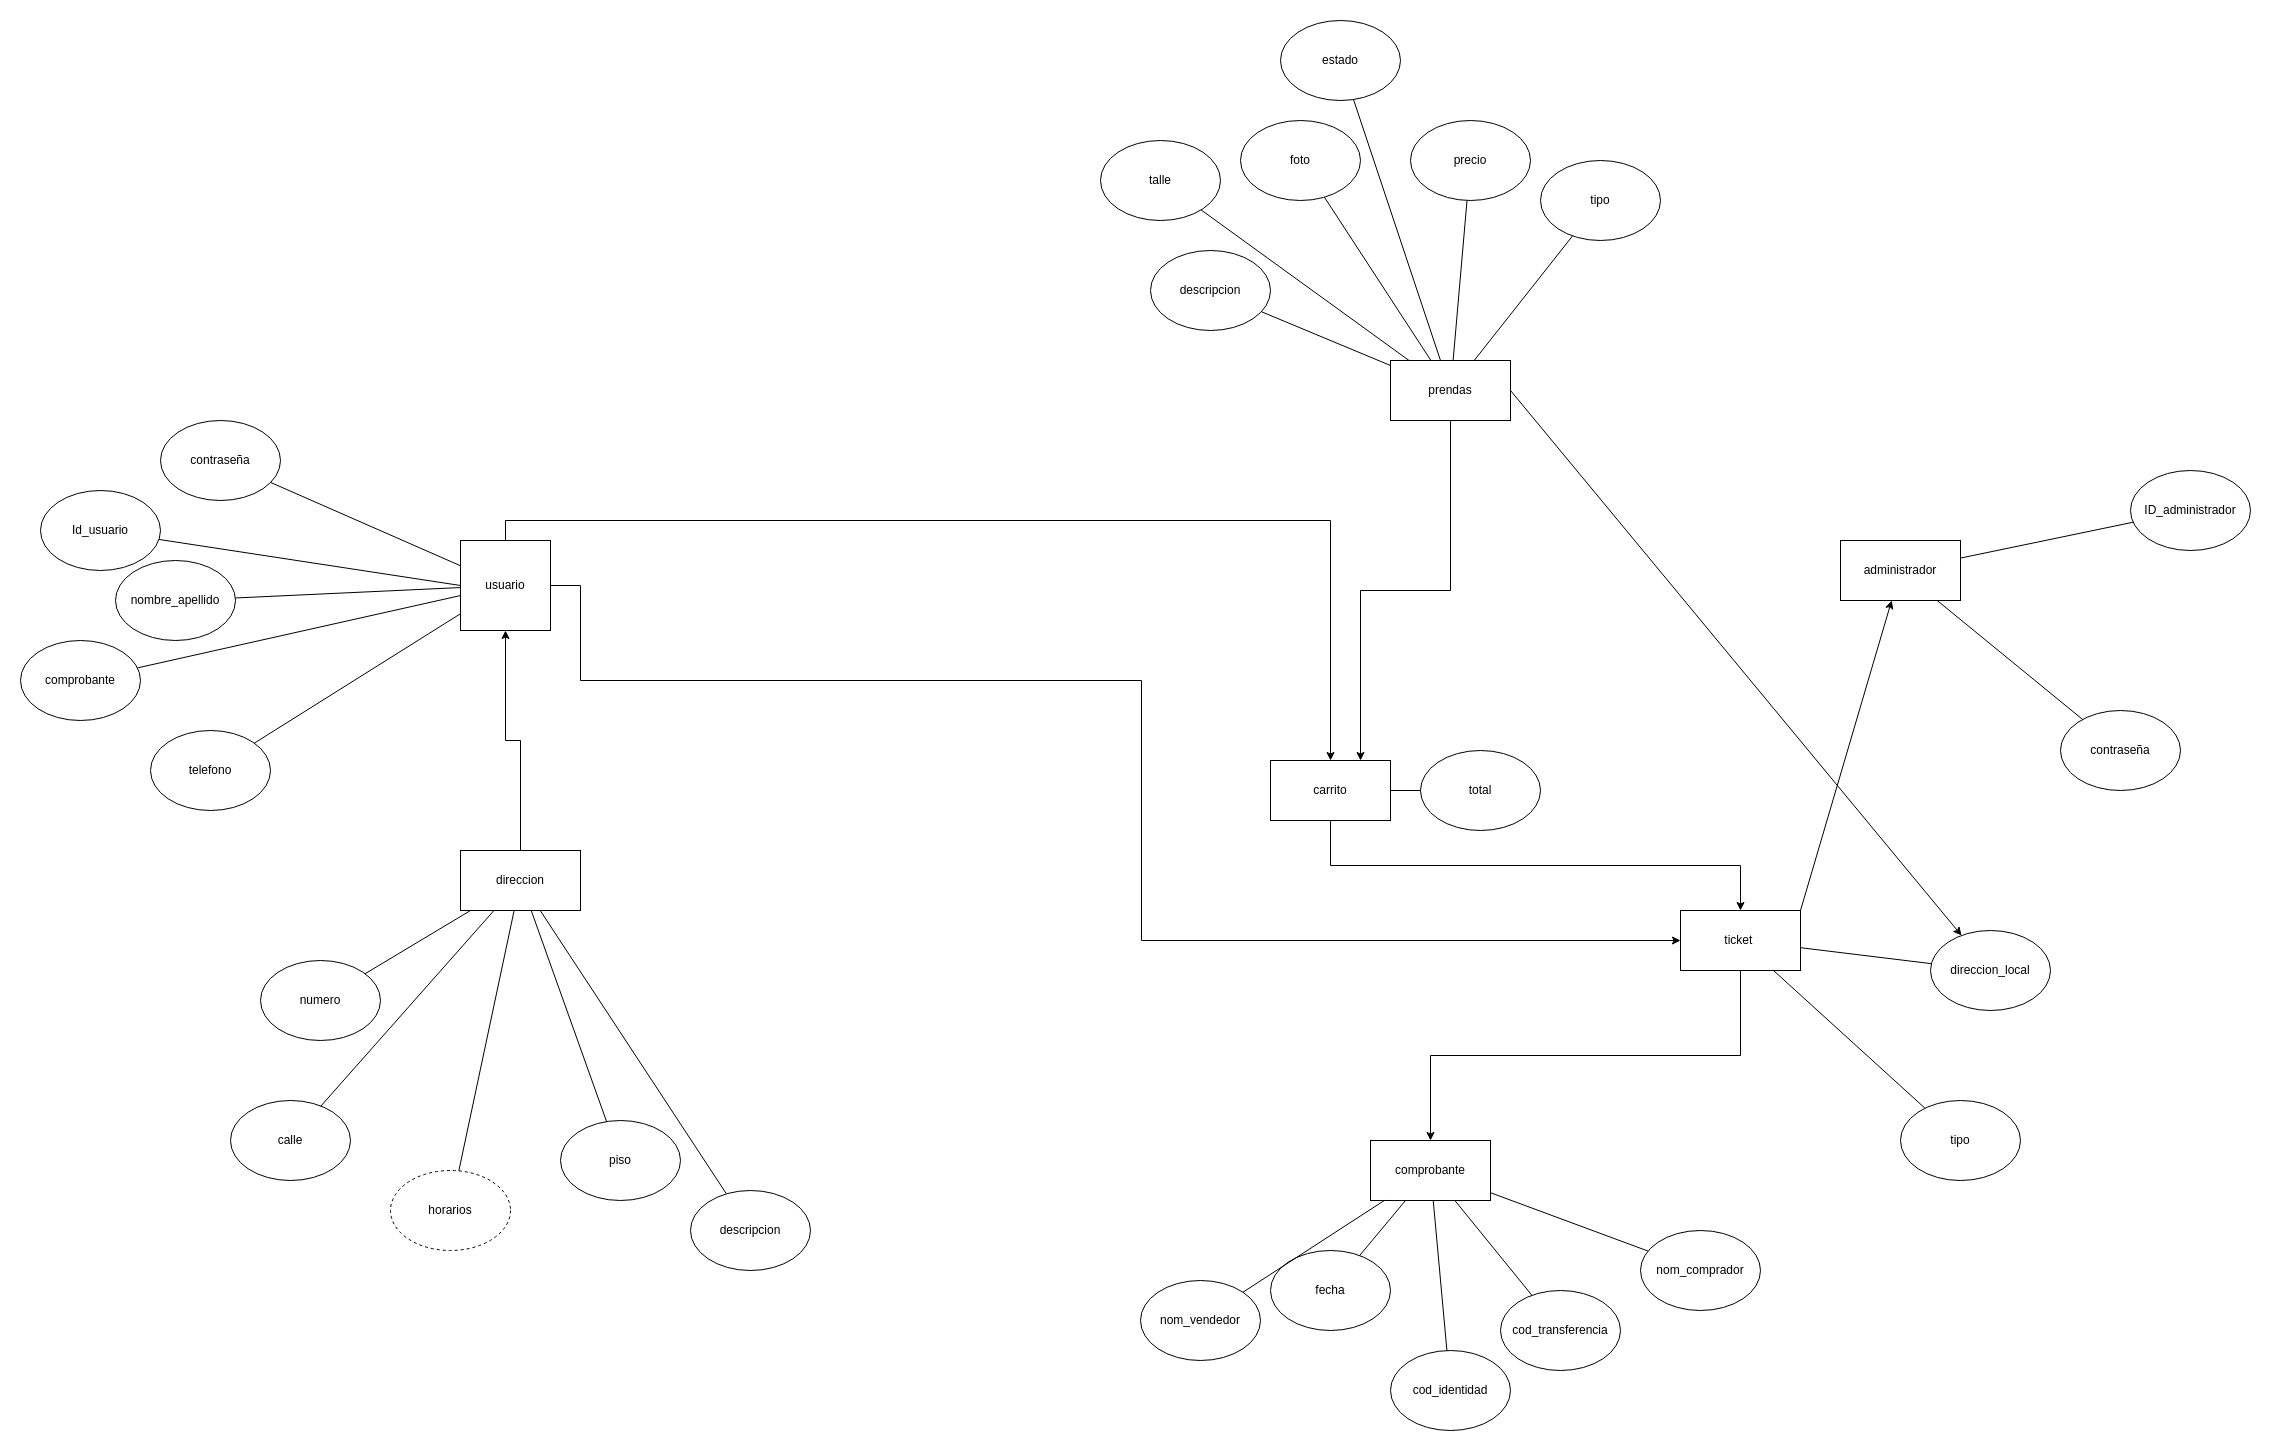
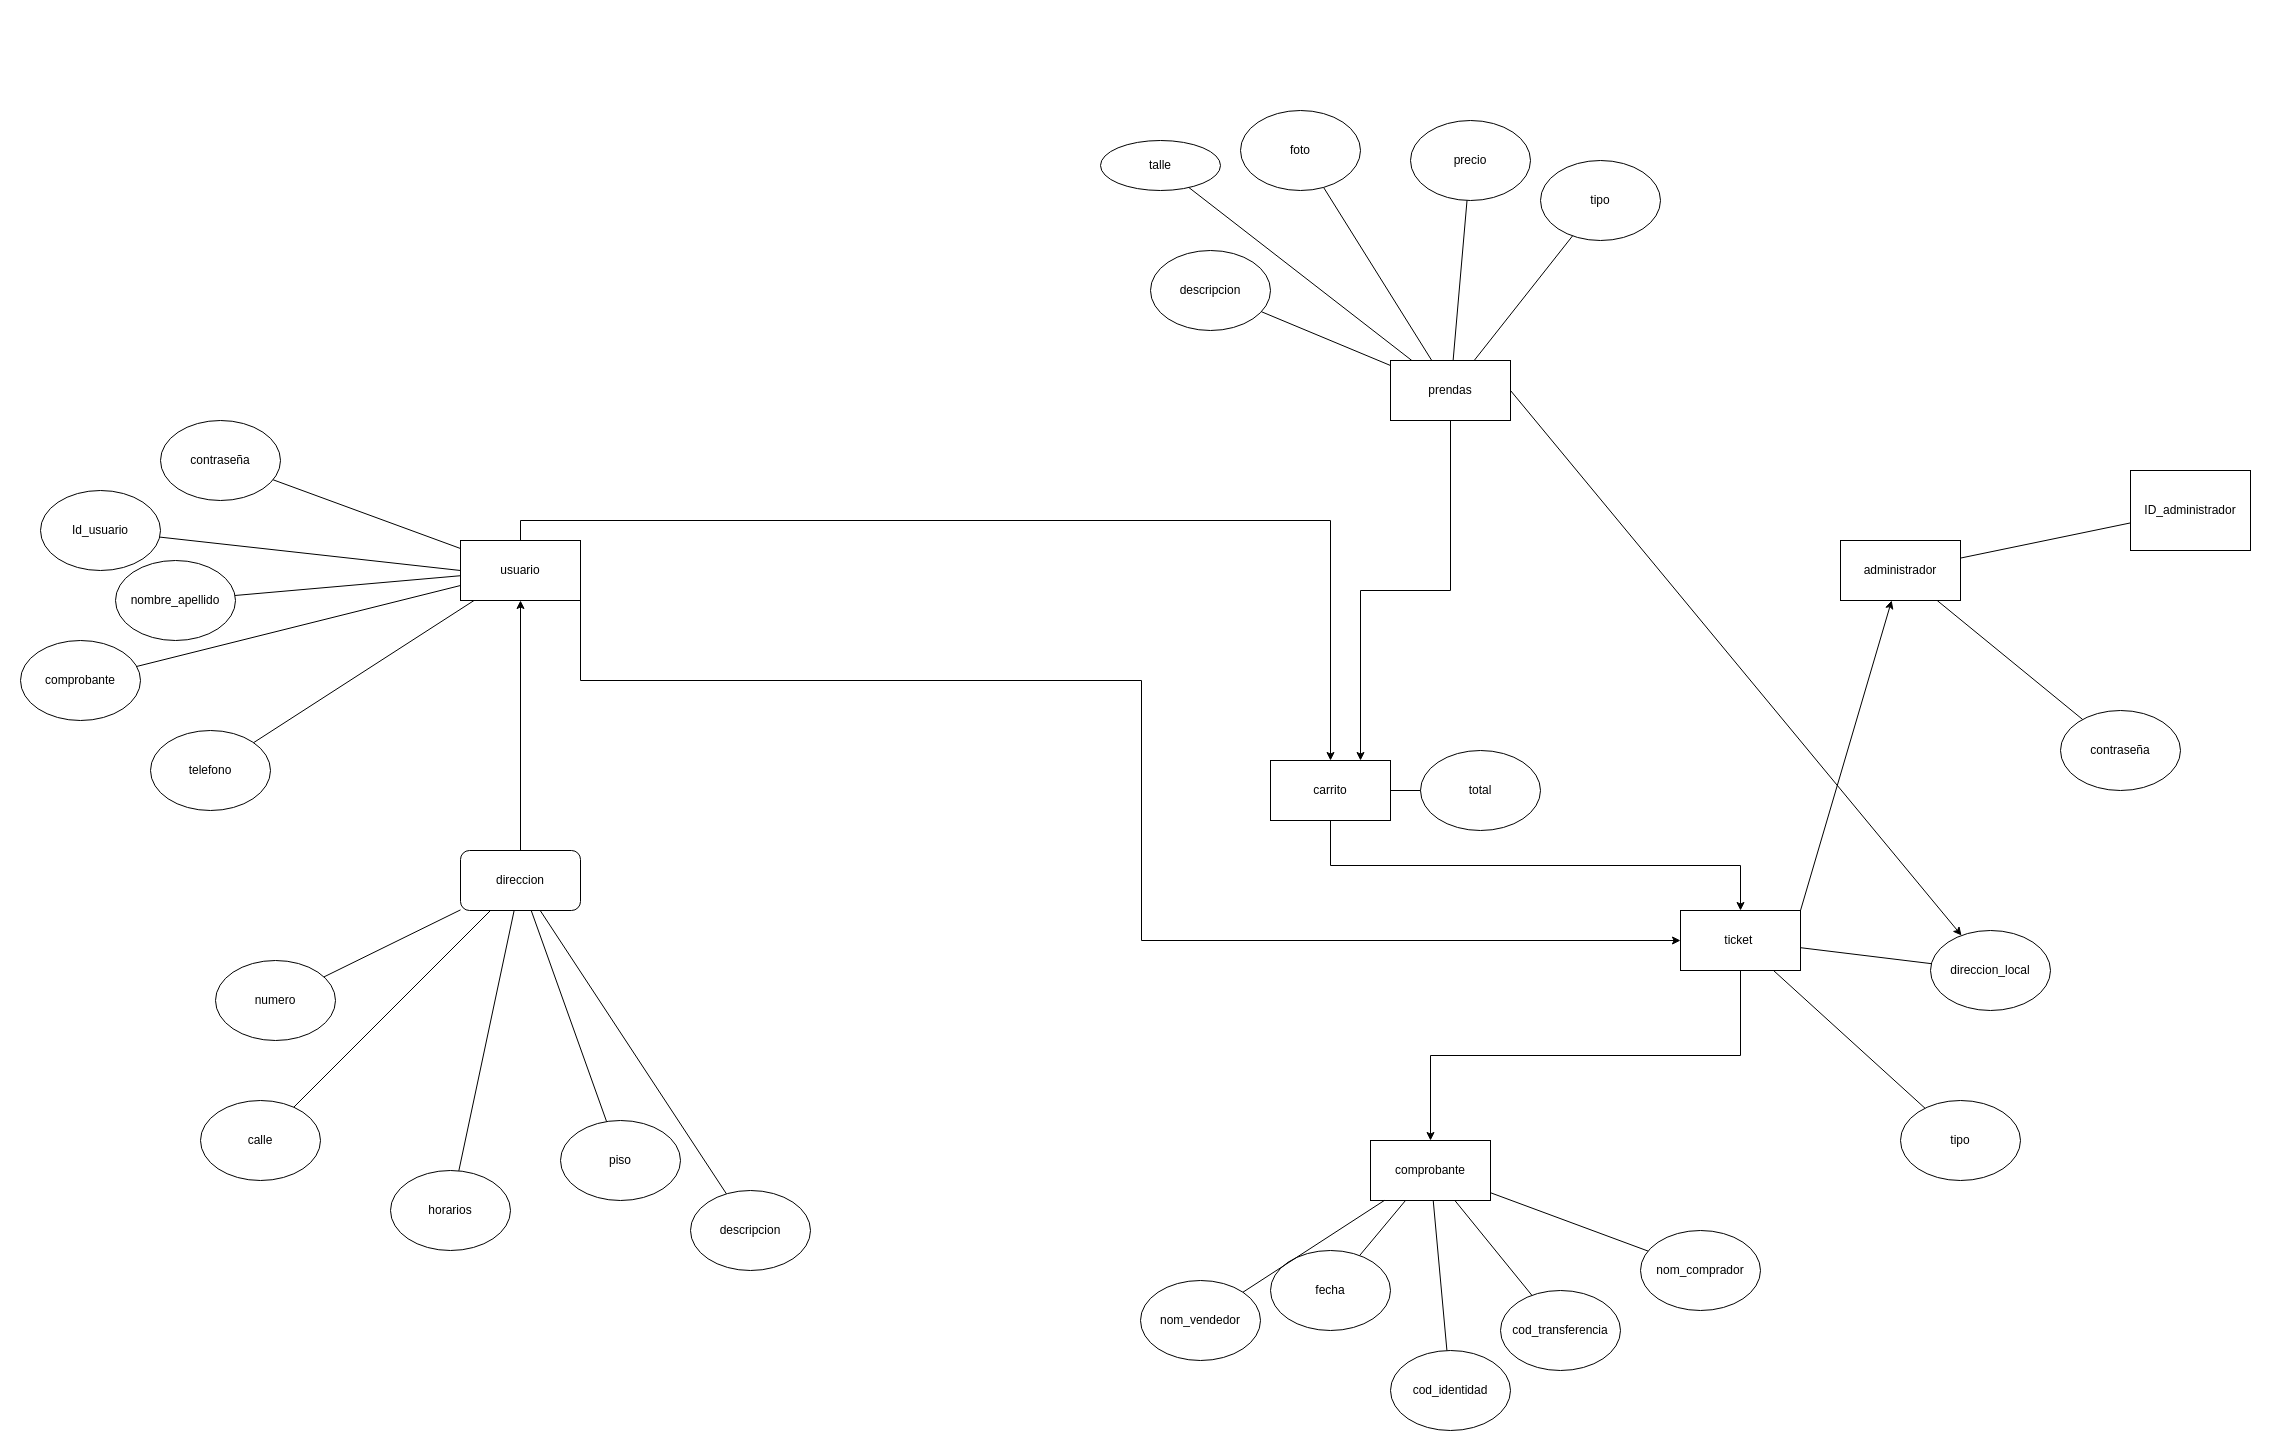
node "estado": removed
node "foto": moved (1301, 161) -> (1301, 151)
node "talle": size 120x80 -> 120x50
edge "estado" -- "prendas": removed
node "ID_administrador": shape ellipse -> rectangle
node "usuario": size 90x90 -> 120x60
node "direccion": shape rectangle -> rounded rectangle
node "numero": moved (321, 1001) -> (276, 1001)
node "calle": moved (291, 1141) -> (261, 1141)
node "horarios": style dashed -> solid
